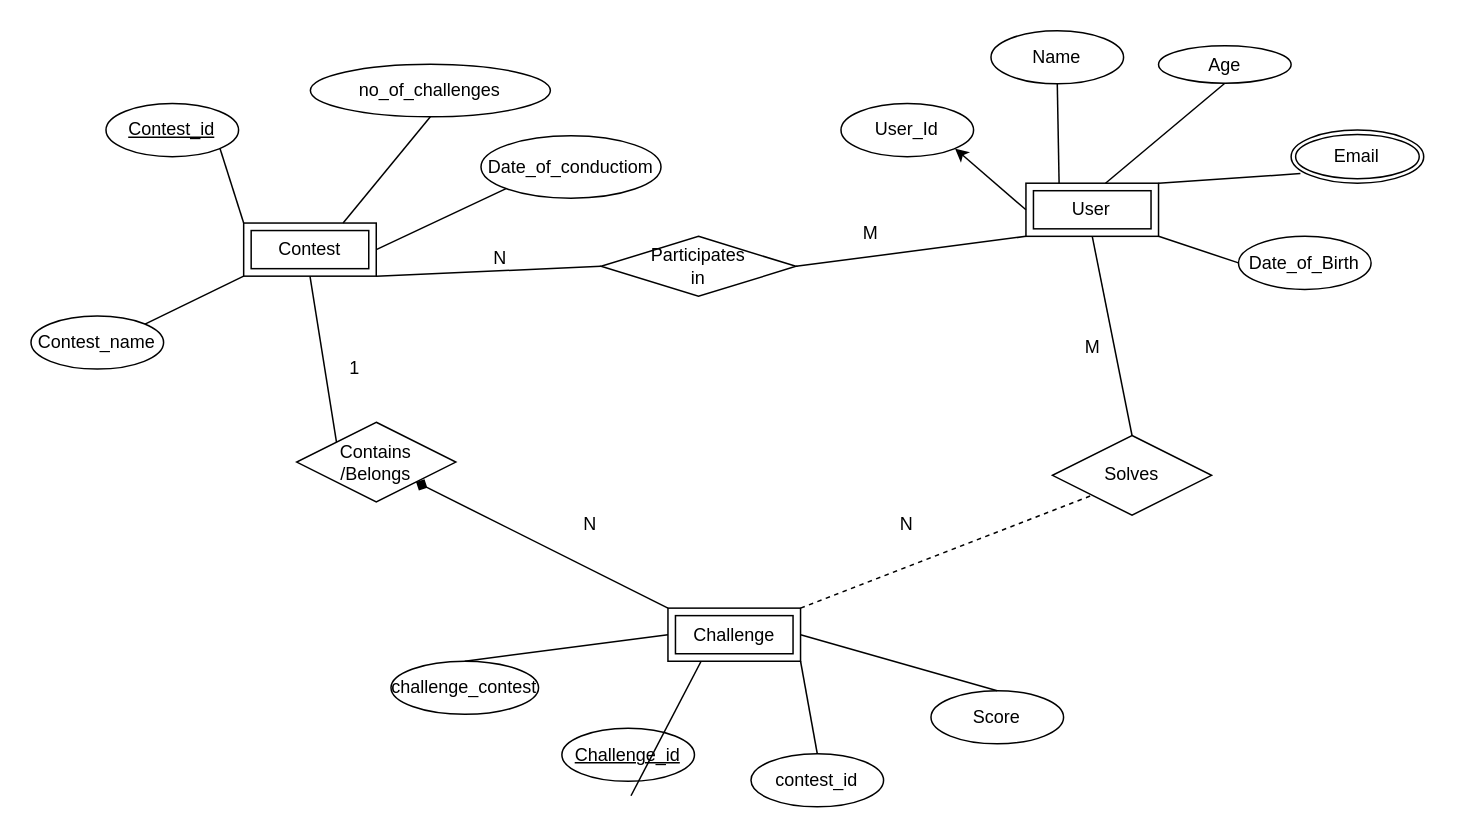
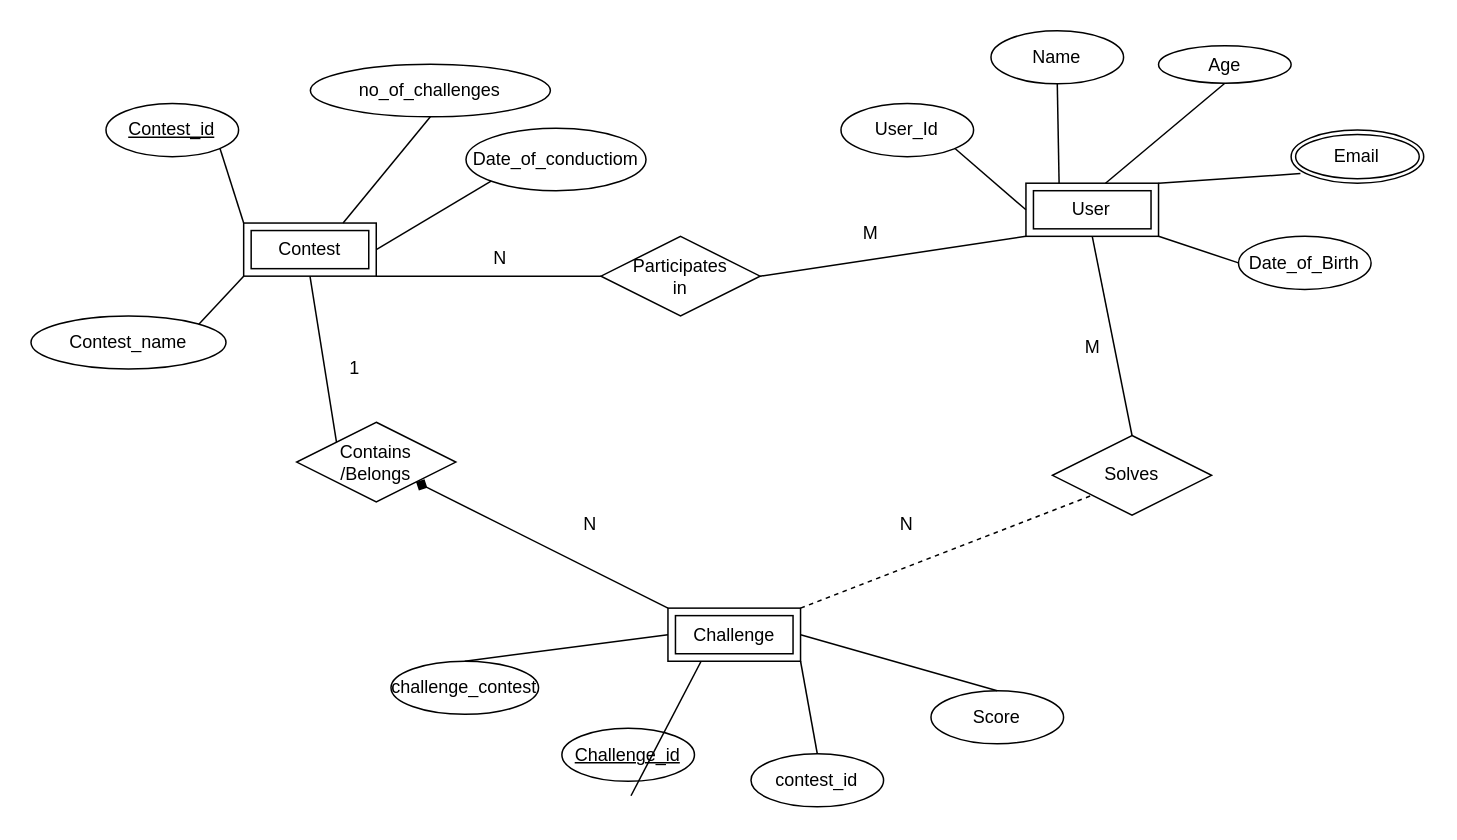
edge "User" -> "User_Id": arrowhead classic -> none
node "Date_of_conductiom": moved (571, 167) -> (556, 159)
node "Participates in": size 195x60 -> 159x80
node "Contest_name": size 133x53 -> 195x53
